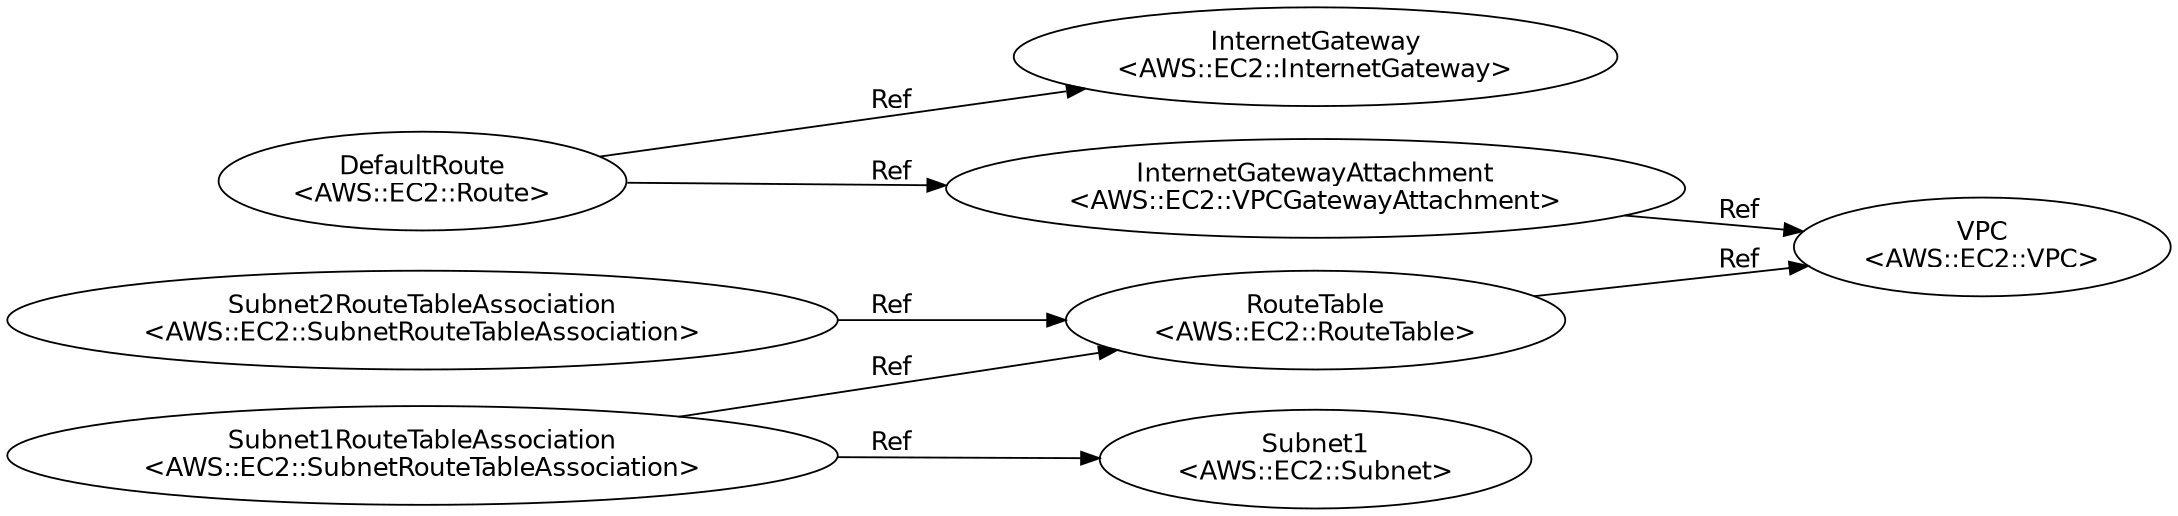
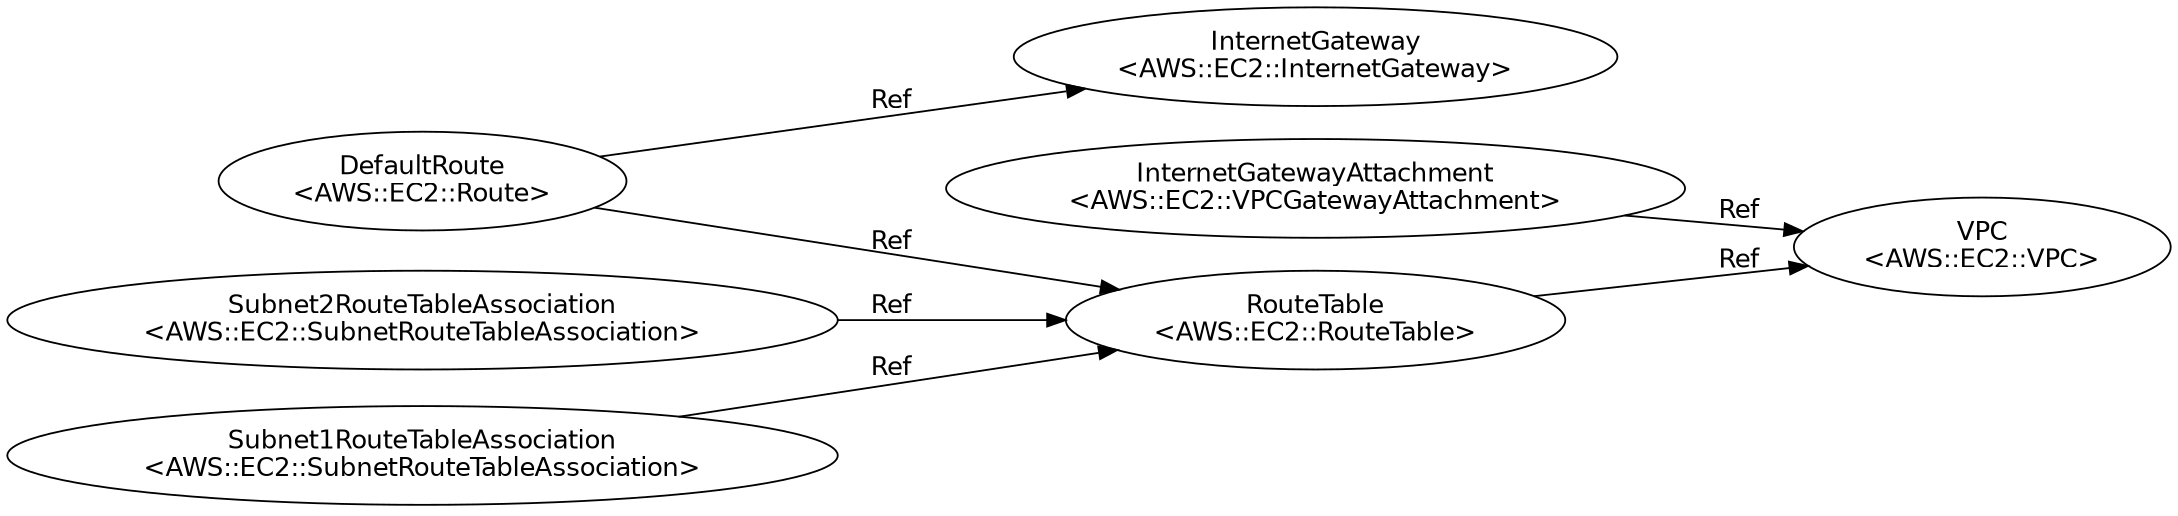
edge "DefaultRoute <AWS::EC2::Route>" -> "InternetGatewayAttachment <AWS::EC2::VPCGatewayAttachment>": now "DefaultRoute <AWS::EC2::Route>" -> "RouteTable <AWS::EC2::RouteTable>"
node "Subnet1 <AWS::EC2::Subnet>": removed
